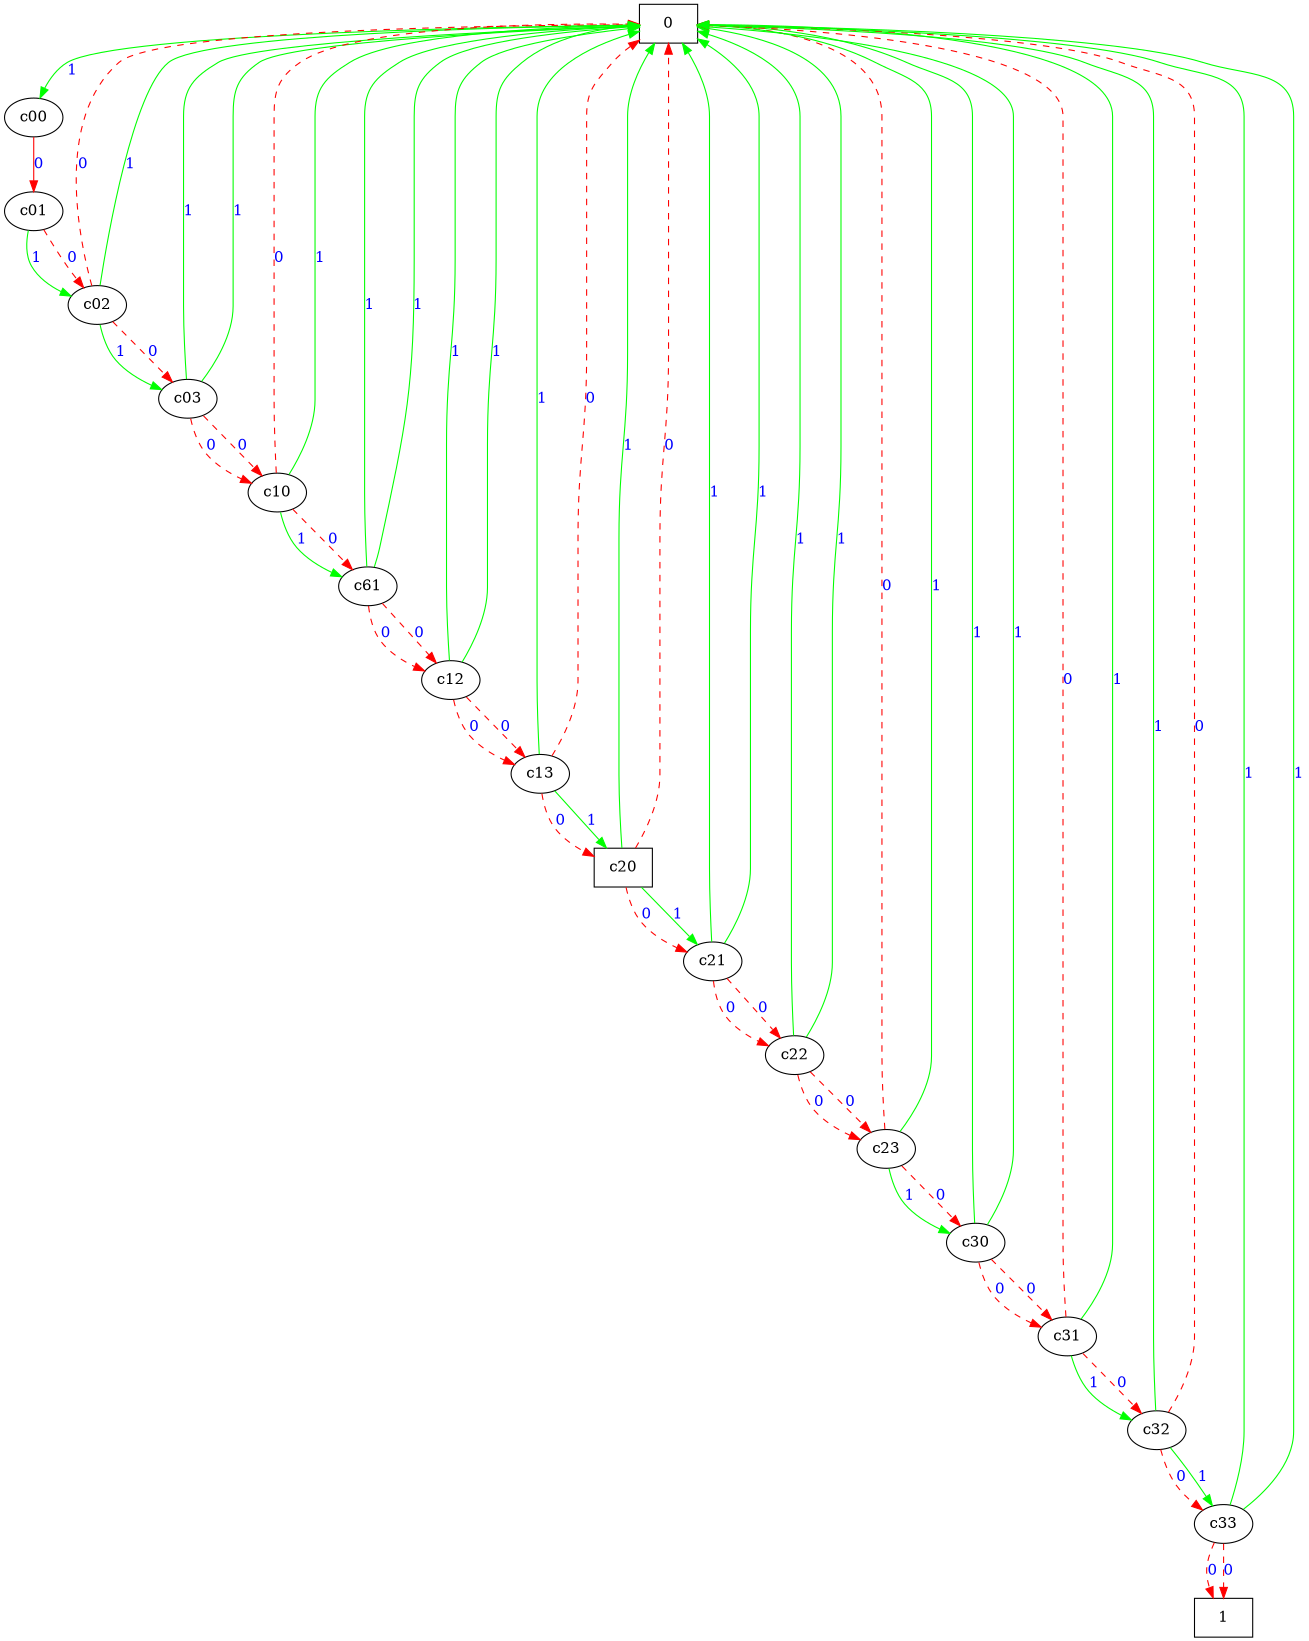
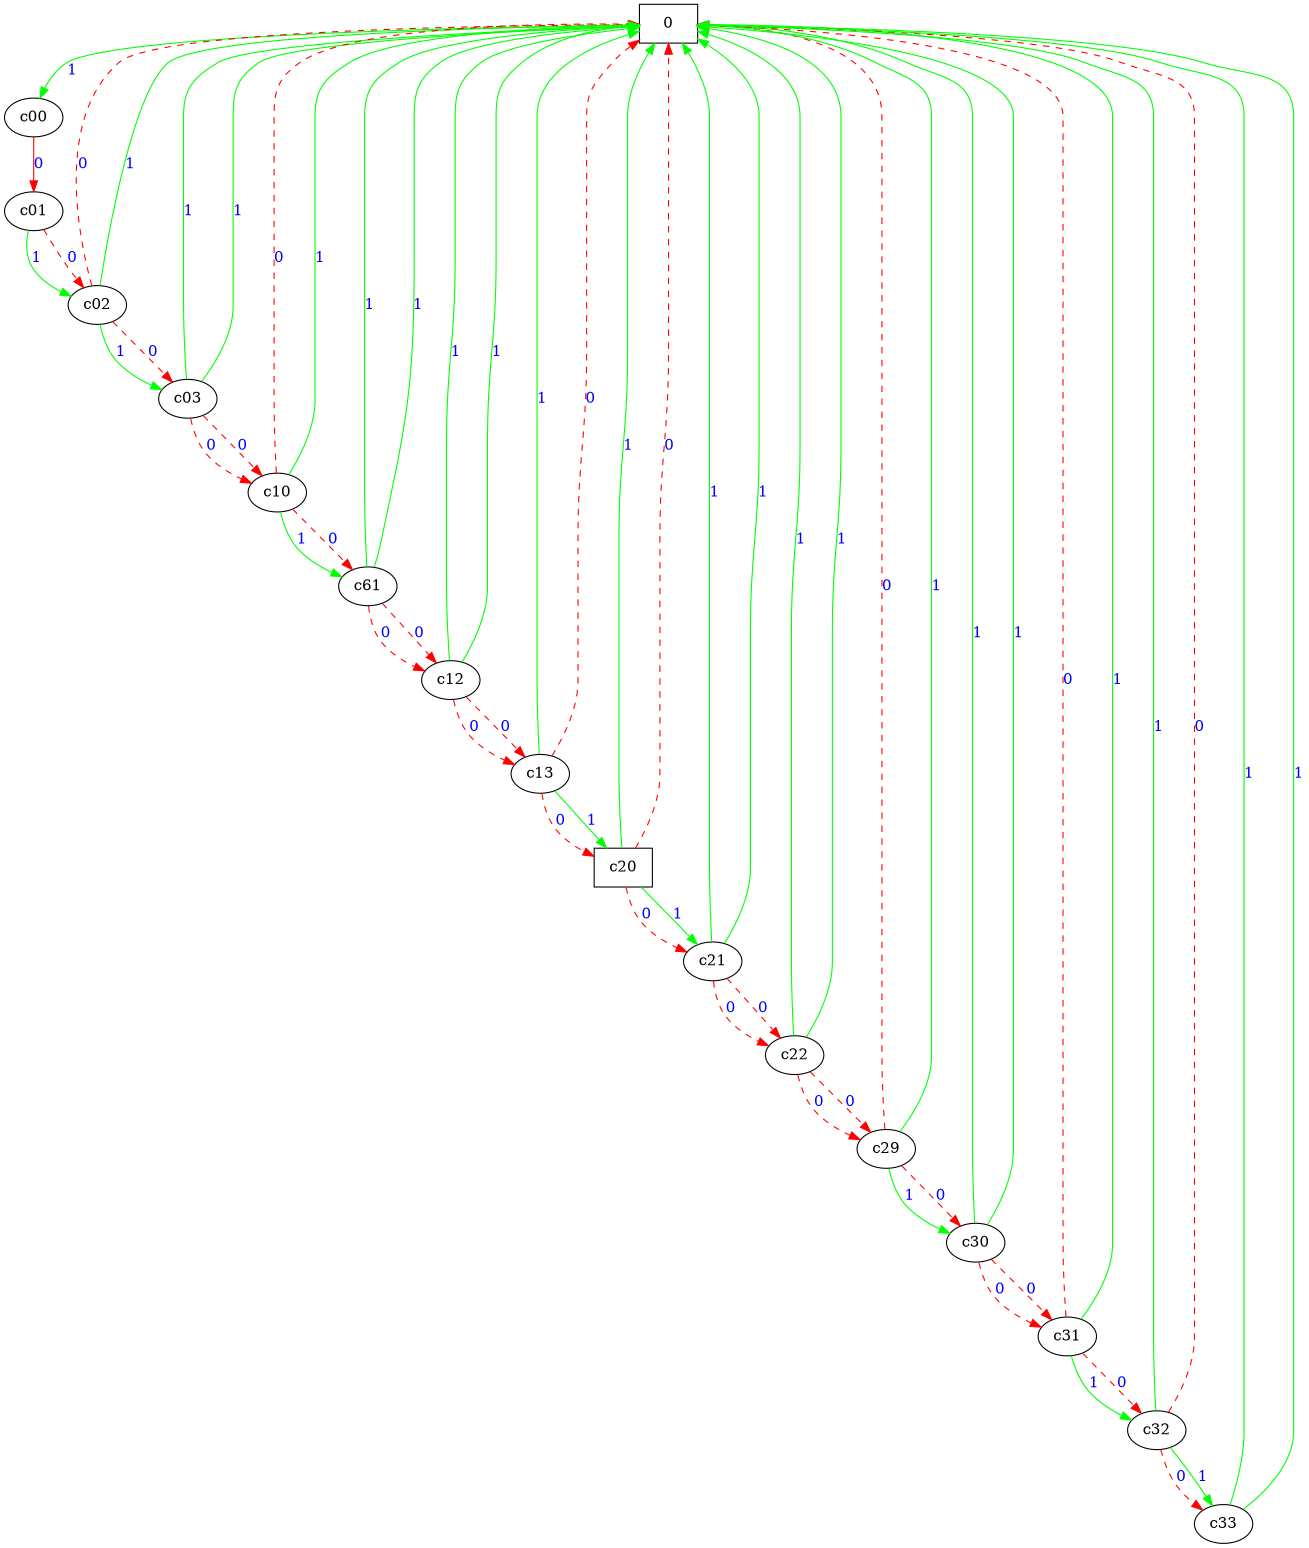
node "c23": label "c23" -> "c29"
node "1": removed
